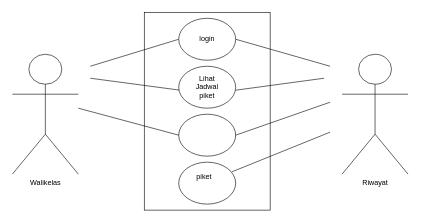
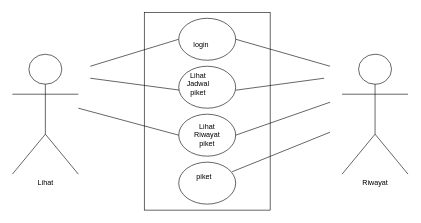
node "login": moved (207, 39) -> (201, 45)
node "Lihat Jadwal piket": moved (207, 87) -> (198, 84)
node "Lihat Riwayat piket": added
node "Walikelas": label "Walikelas" -> "Lihat"
